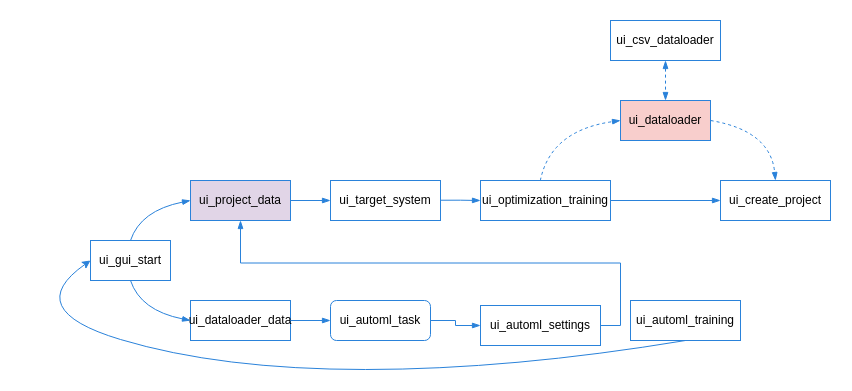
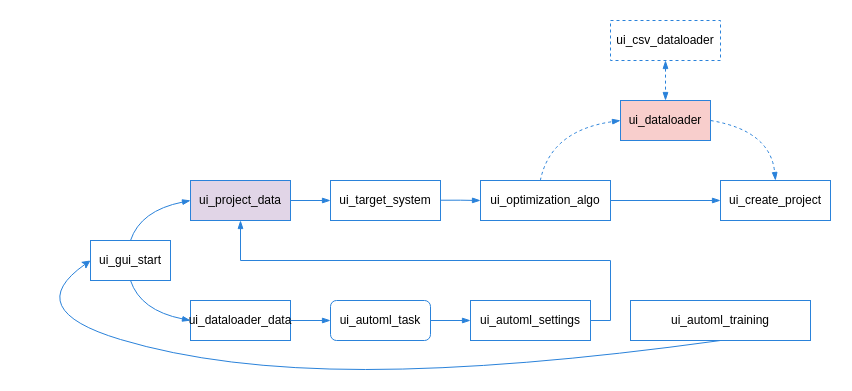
node "ui_csv_dataloader": style solid -> dashed
node "ui_optimization_training": label "ui_optimization_training" -> "ui_optimization_algo"
node "ui_automl_training": size 110x40 -> 180x40
node "ui_automl_settings": moved (541, 326) -> (531, 321)
